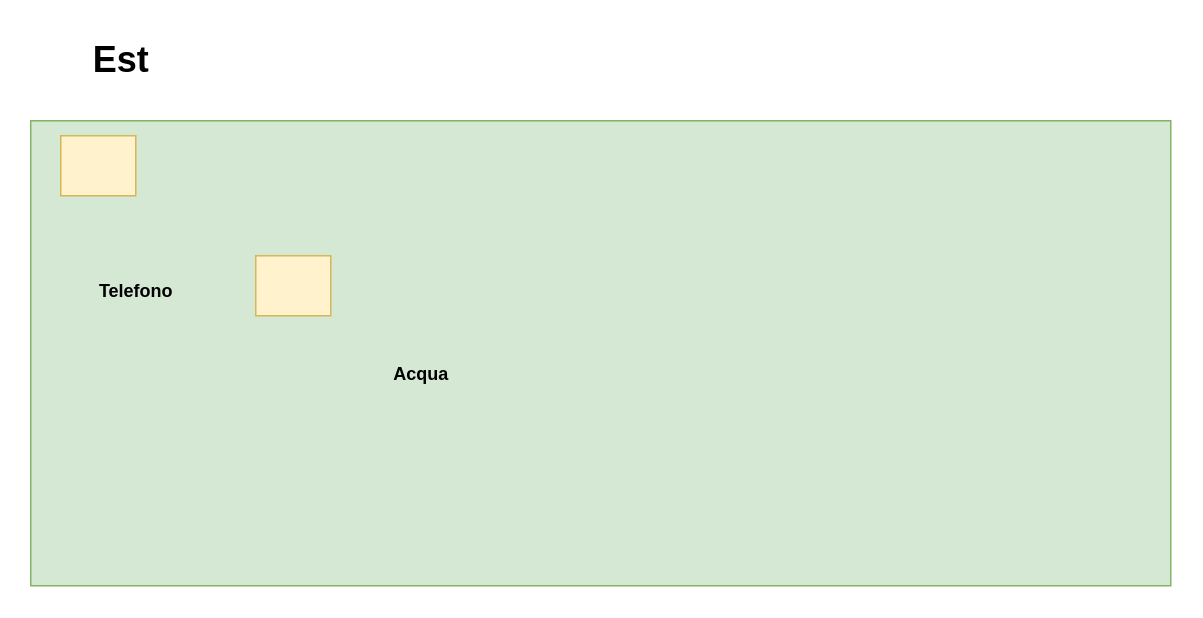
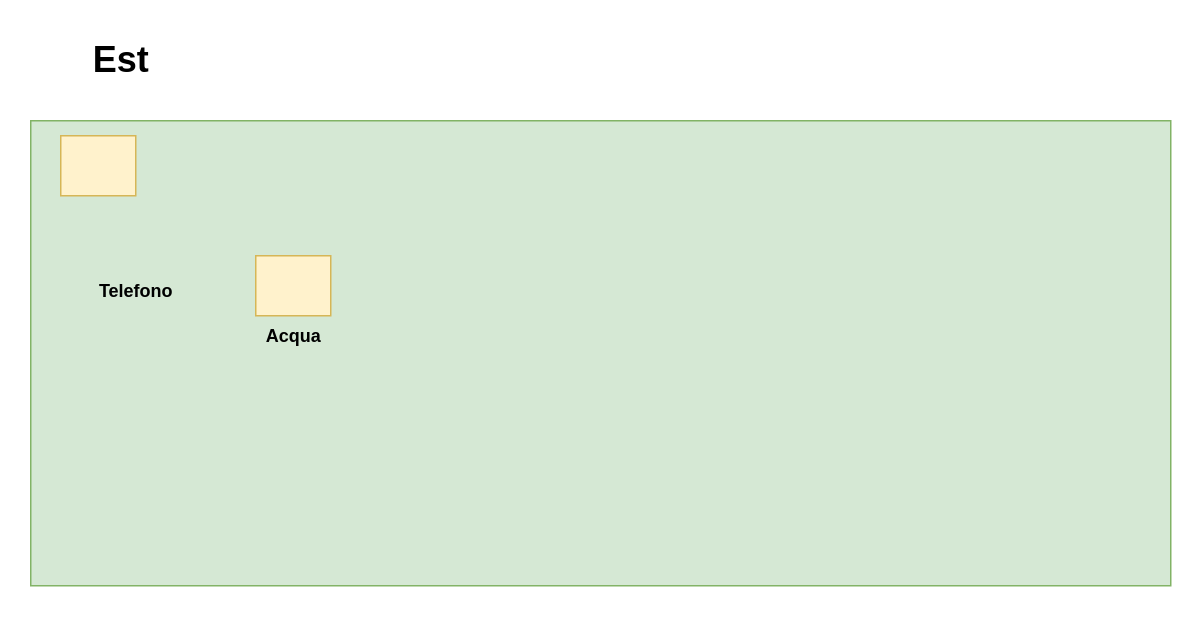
node "Acqua": moved (421, 368) -> (293, 331)
